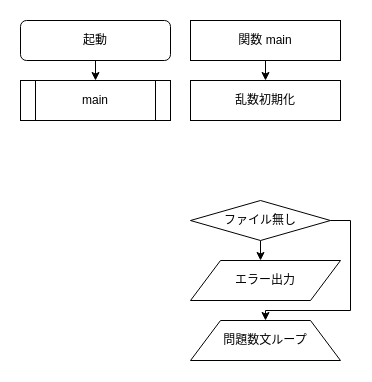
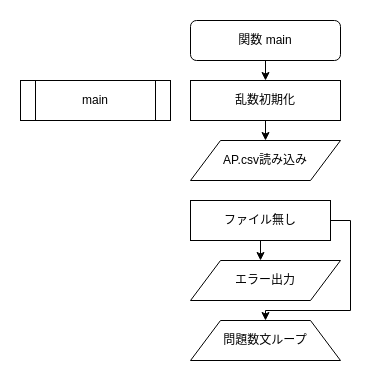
node "起動": removed
node "関数 main": shape rectangle -> rounded rectangle
edge "起動" -> "main": removed
edge "乱数初期化" -> "AP.csv読み込み": added
node "AP.csv読み込み": added
node "ファイル無し": shape diamond -> rectangle
